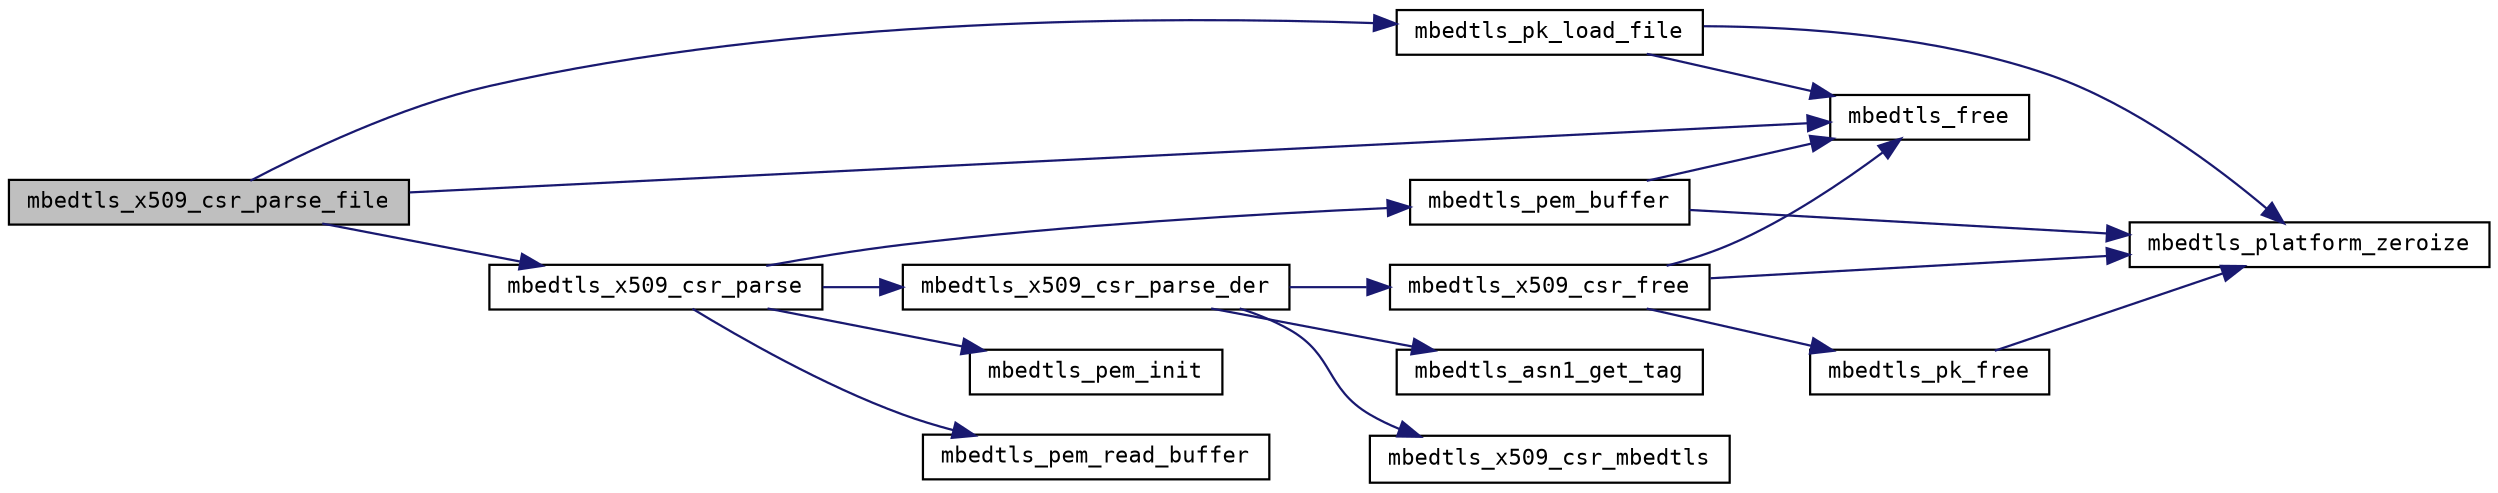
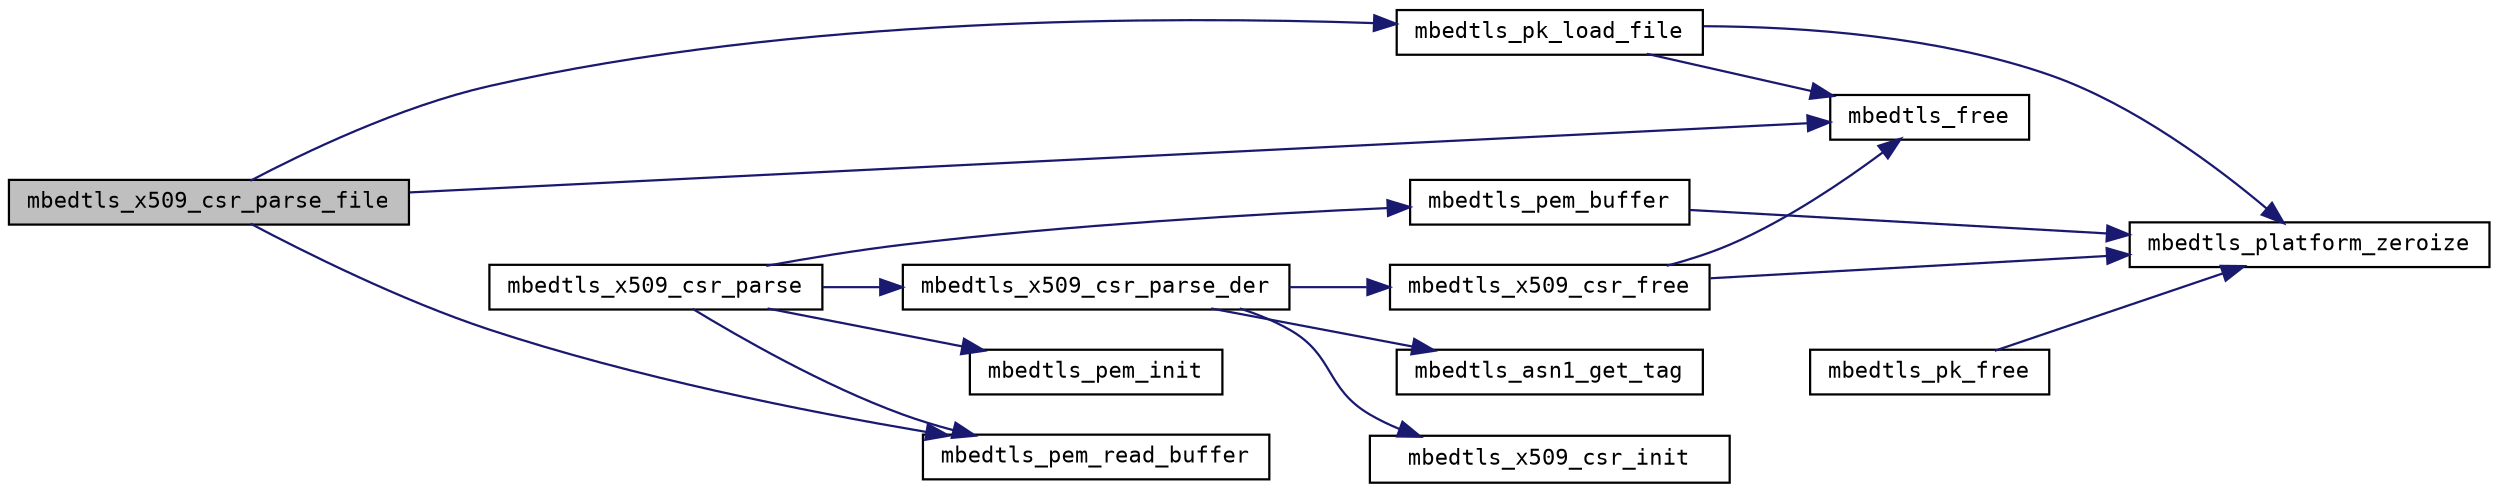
edge "mbedtls_pem_buffer" -> "mbedtls_free": removed
edge "mbedtls_x509_csr_parse_file" -> "mbedtls_x509_csr_parse": now "mbedtls_x509_csr_parse_file" -> "mbedtls_pem_read_buffer"
edge "mbedtls_x509_csr_free" -> "mbedtls_pk_free": removed
node "mbedtls_x509_csr_mbedtls": label "mbedtls_x509_csr_mbedtls" -> "mbedtls_x509_csr_init"
